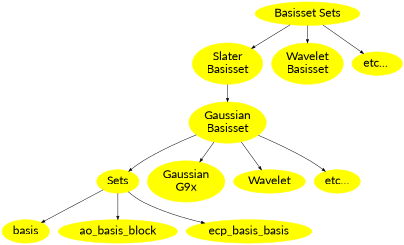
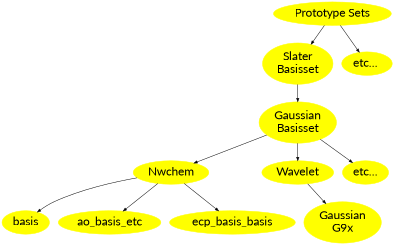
node "Basisset Sets": label "Basisset Sets" -> "Prototype Sets"
node "Wavelet Basisset": removed
edge "Gaussian Basisset" -- "Gaussian G9x": now "Wavelet" -- "Gaussian G9x"
node "Sets": label "Sets" -> "Nwchem"
node "ao_basis_block": label "ao_basis_block" -> "ao_basis_etc"
